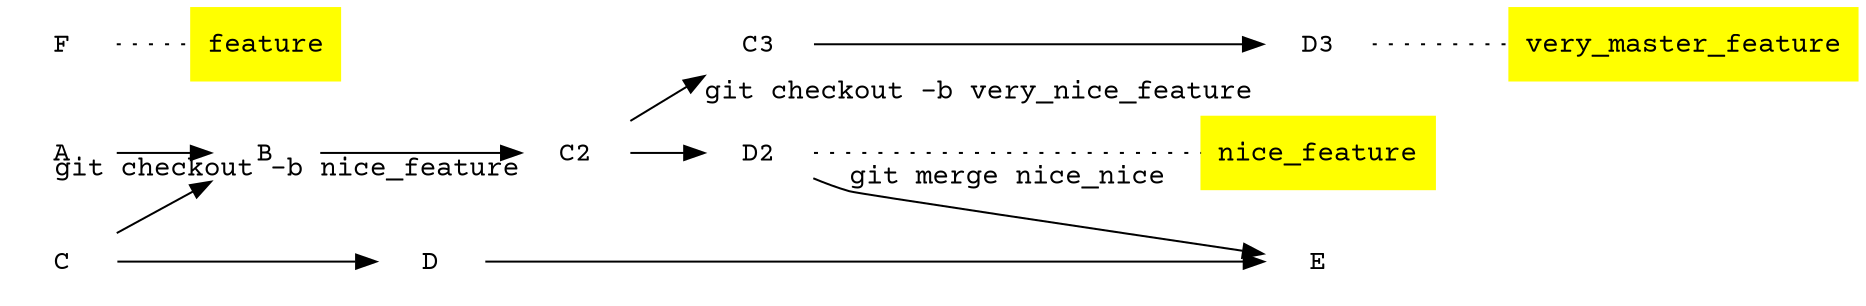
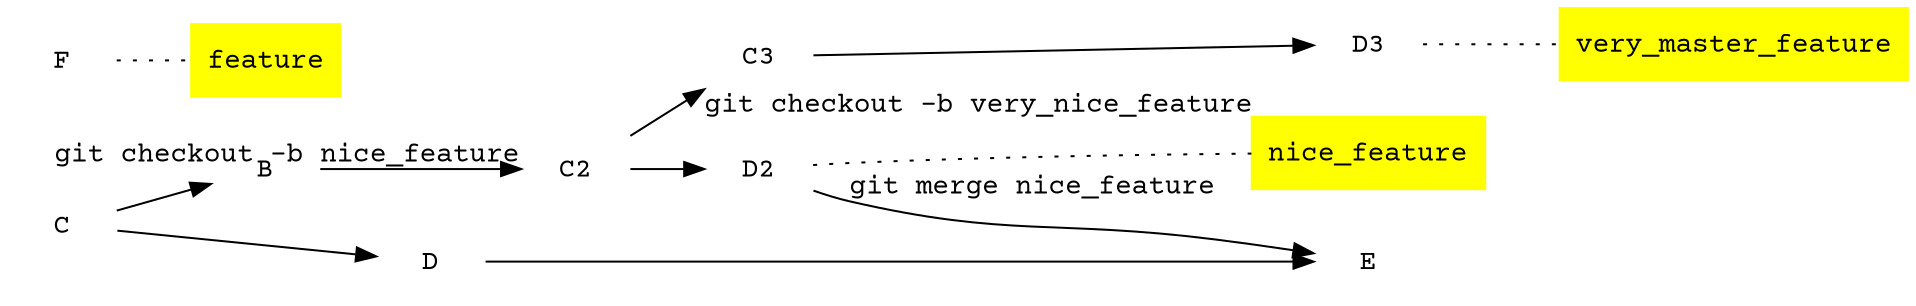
node "A": removed
edge "D2" -> "E": label "git merge nice_nice" -> "git merge nice_feature"
